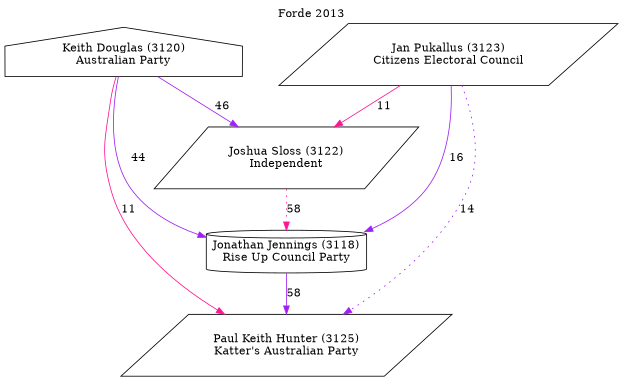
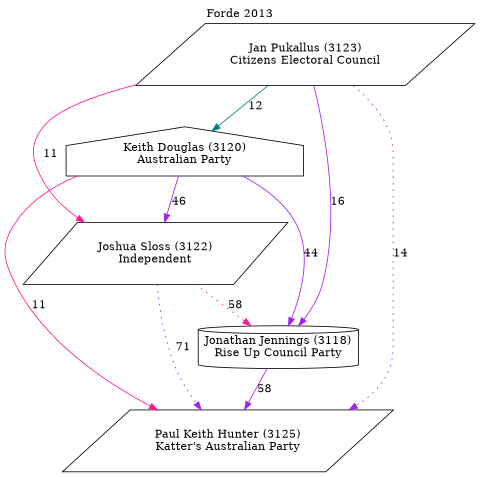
edge "Jan Pukallus (3123) Citizens Electoral Council" -> "Keith Douglas (3120) Australian Party": added, label "12"
edge "Joshua Sloss (3122) Independent" -> "Paul Keith Hunter (3125) Katter's Australian Party": added, label "71"
